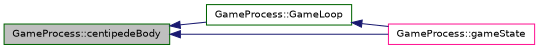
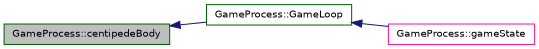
edge "GameProcess::gameState" -> "GameProcess::centipedeBody": removed
